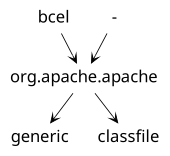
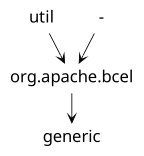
node "bcel": label "bcel" -> "util"
node "org.apache.apache": label "org.apache.apache" -> "org.apache.bcel"
node "classfile": removed
